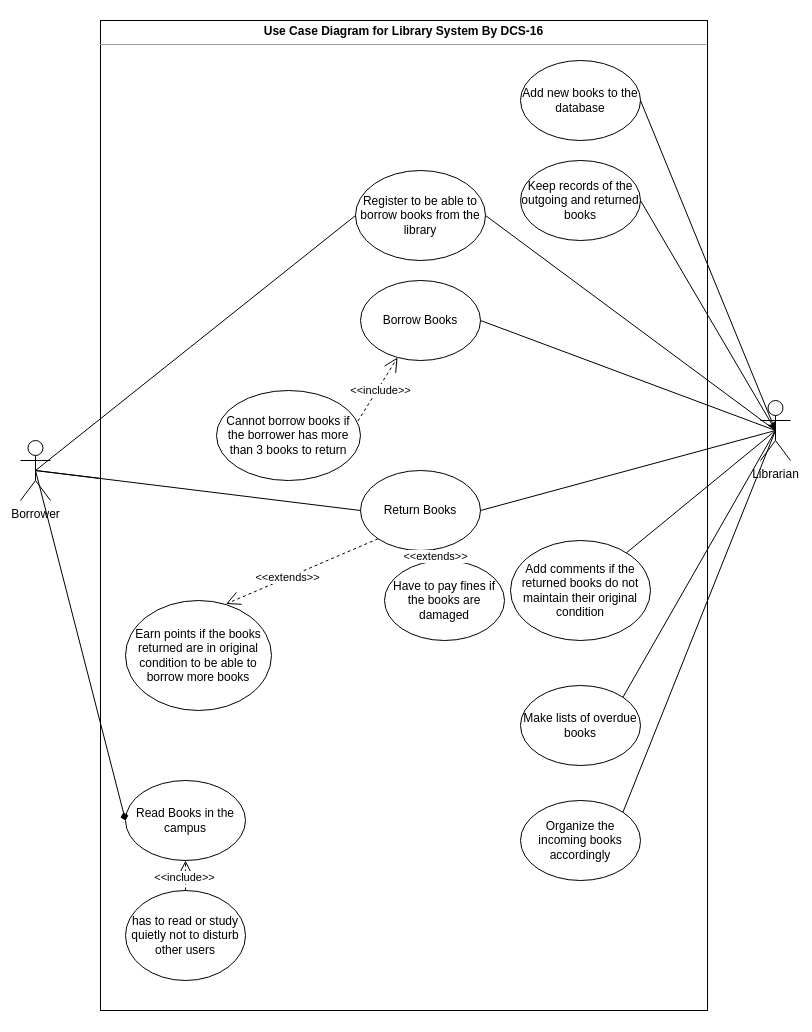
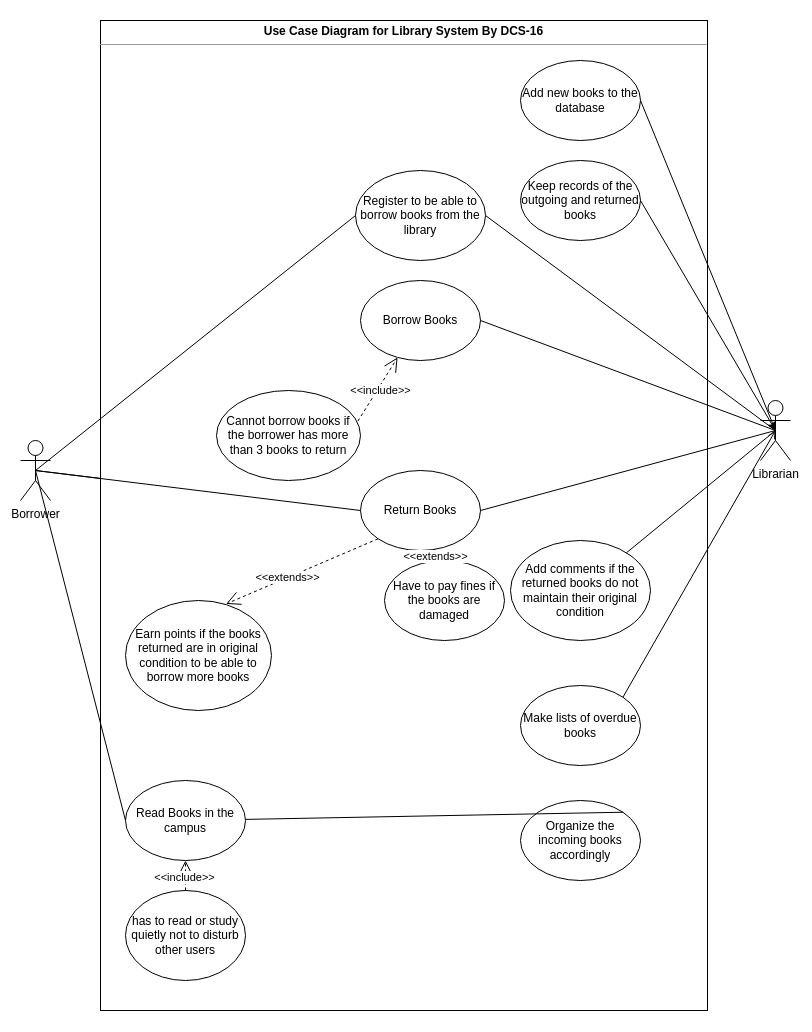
edge "Librarian" -- "Make lists of overdue books": arrowhead none -> open
edge "Librarian" -- "Organize the incoming books accordingly": now "Read Books in the campus" -- "Organize the incoming books accordingly"
edge "Borrower" -> "Read Books in the campus": arrowhead diamond -> none
